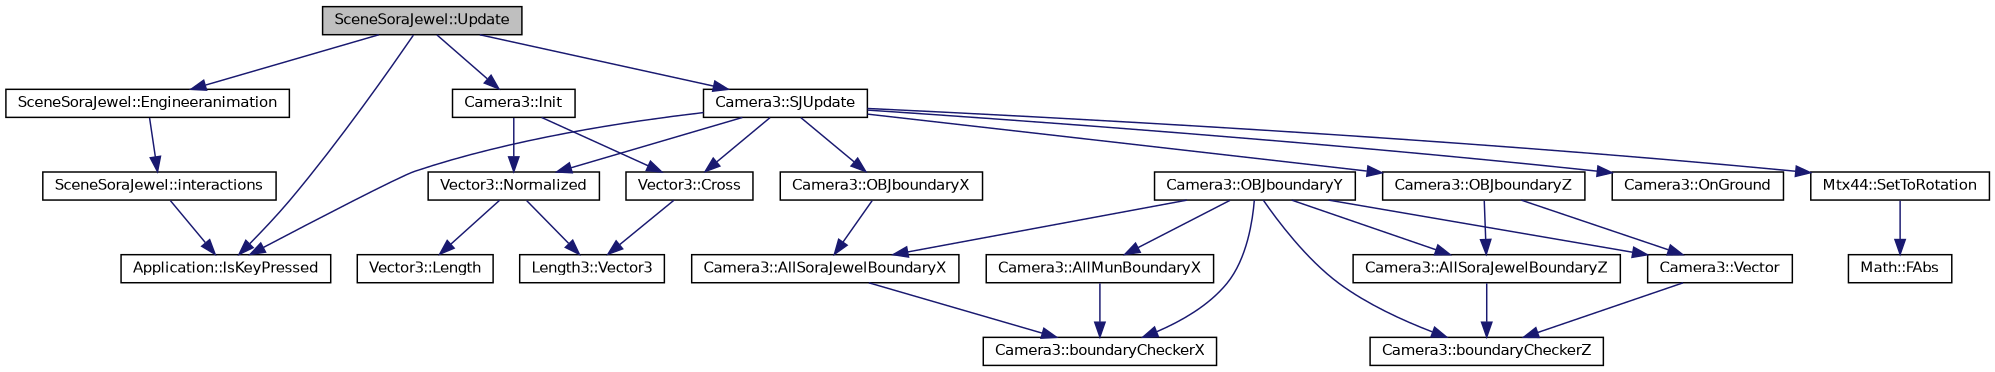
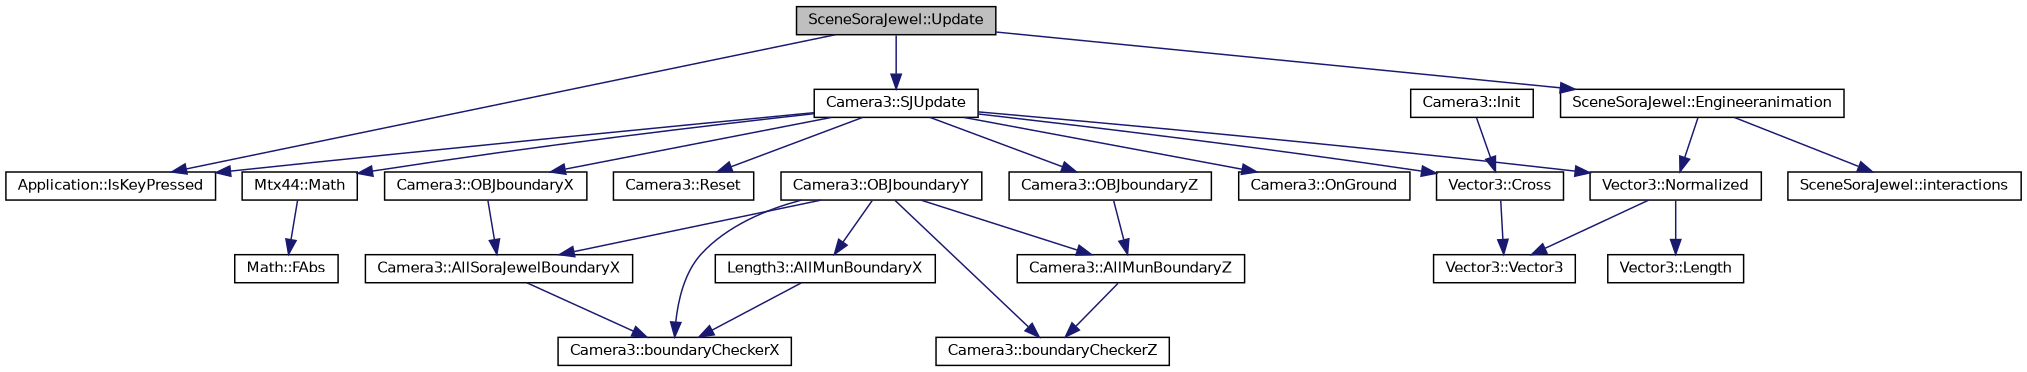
edge "SceneSoraJewel::Update" -> "Camera3::Init": removed
edge "Camera3::Init" -> "Vector3::Normalized": now "SceneSoraJewel::Engineeranimation" -> "Vector3::Normalized"
node "Camera3::Reset": added
node "Mtx44::SetToRotation": label "Mtx44::SetToRotation" -> "Mtx44::Math"
edge "SceneSoraJewel::interactions" -> "Application::IsKeyPressed": removed
node "Length3::Vector3": label "Length3::Vector3" -> "Vector3::Vector3"
node "Camera3::AllMunBoundaryX": label "Camera3::AllMunBoundaryX" -> "Length3::AllMunBoundaryX"
node "Camera3::AllSoraJewelBoundaryZ": removed
node "Camera3::Vector": label "Camera3::Vector" -> "Camera3::AllMunBoundaryZ"
